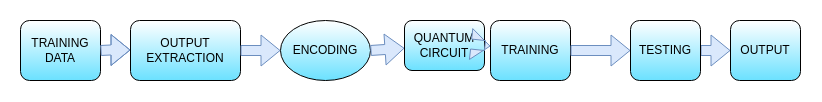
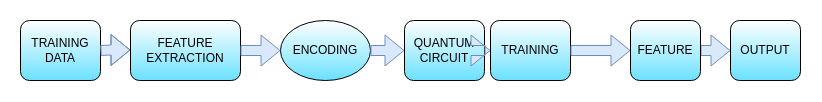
node "QUANTUM CIRCUIT": size 80x50 -> 80x60
node "OUTPUT EXTRACTION": label "OUTPUT EXTRACTION" -> "FEATURE EXTRACTION"
node "TESTING": label "TESTING" -> "FEATURE"
